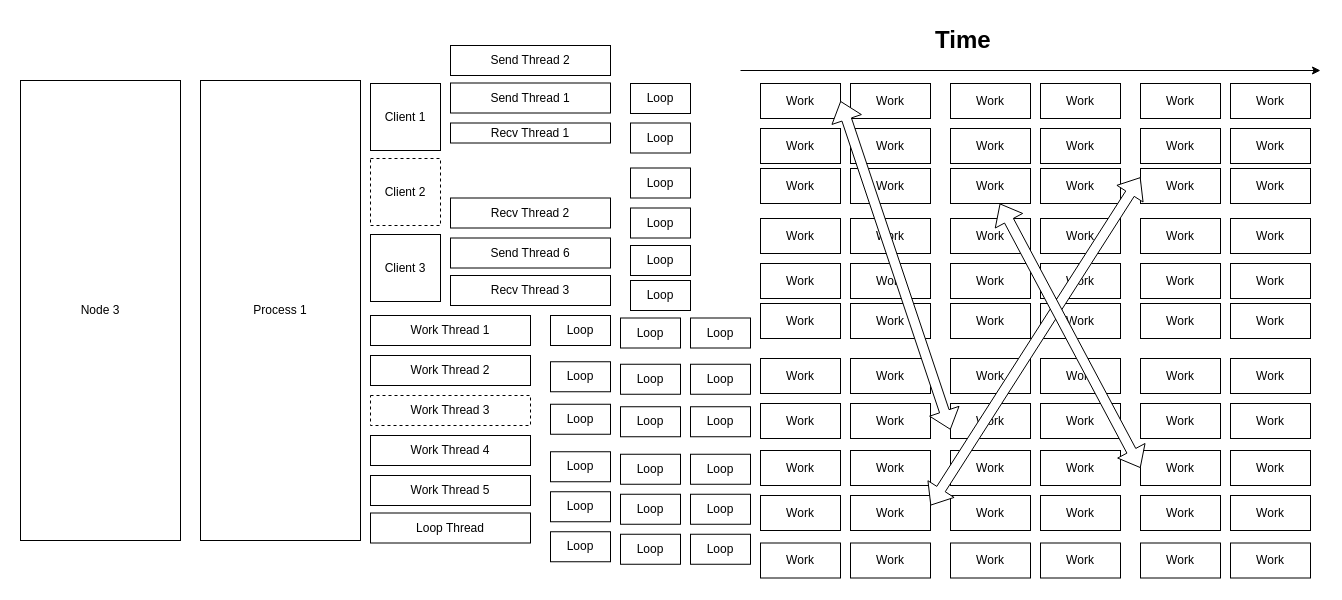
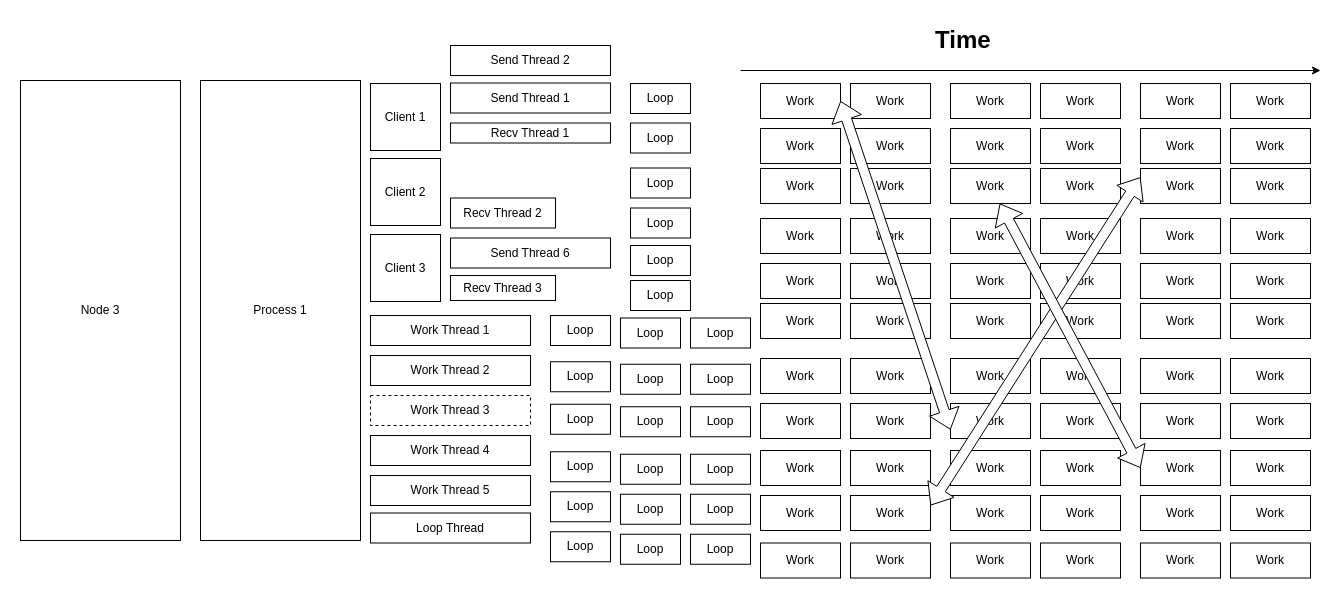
node "Client 2": style dashed -> solid
node "Recv Thread 2": size 160x30 -> 105x30
node "Recv Thread 3": size 160x30 -> 105x25
